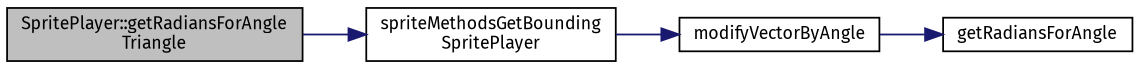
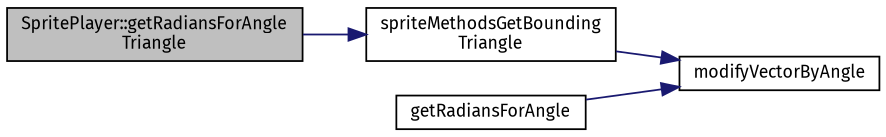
node "spriteMethodsGetBounding SpritePlayer": label "spriteMethodsGetBounding SpritePlayer" -> "spriteMethodsGetBounding Triangle"
edge "modifyVectorByAngle" -> "getRadiansForAngle": reversed
